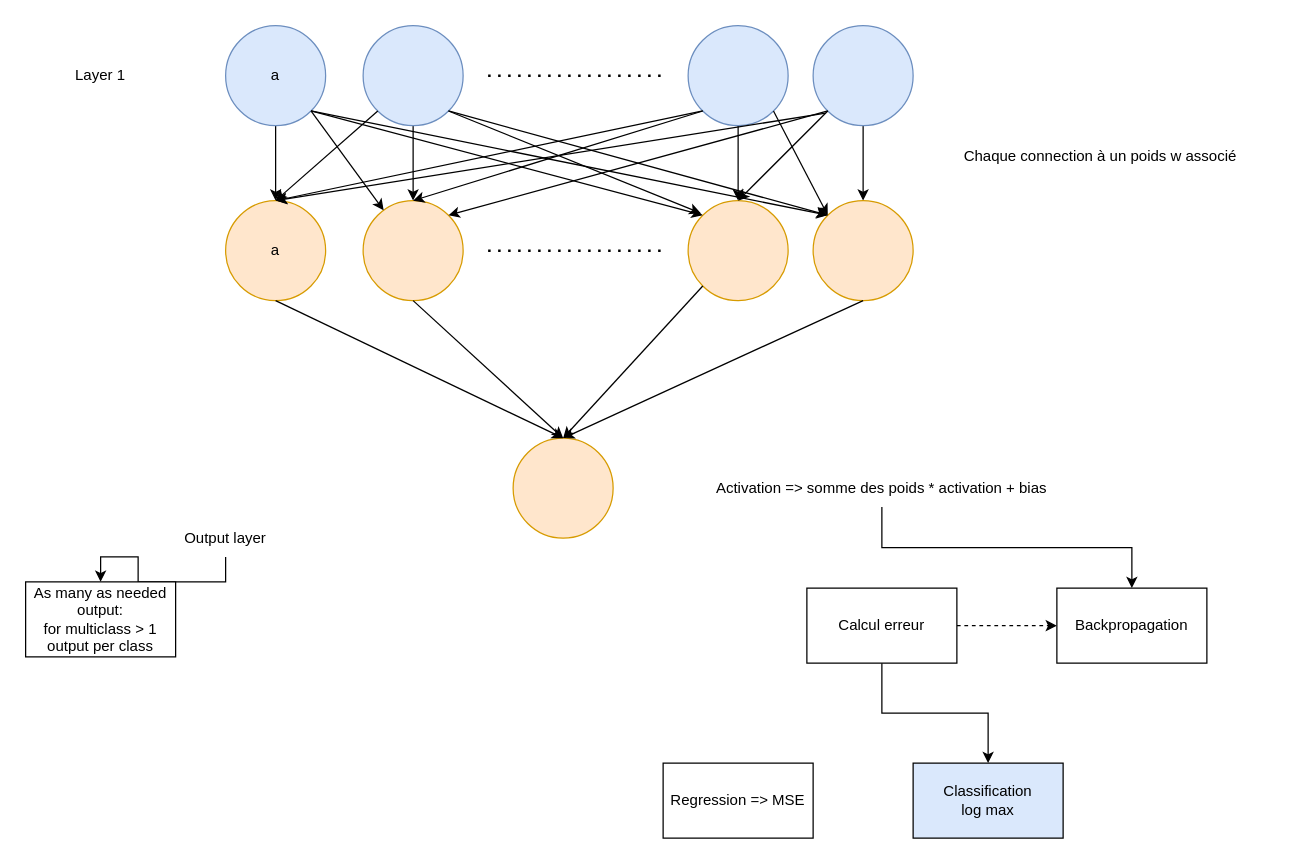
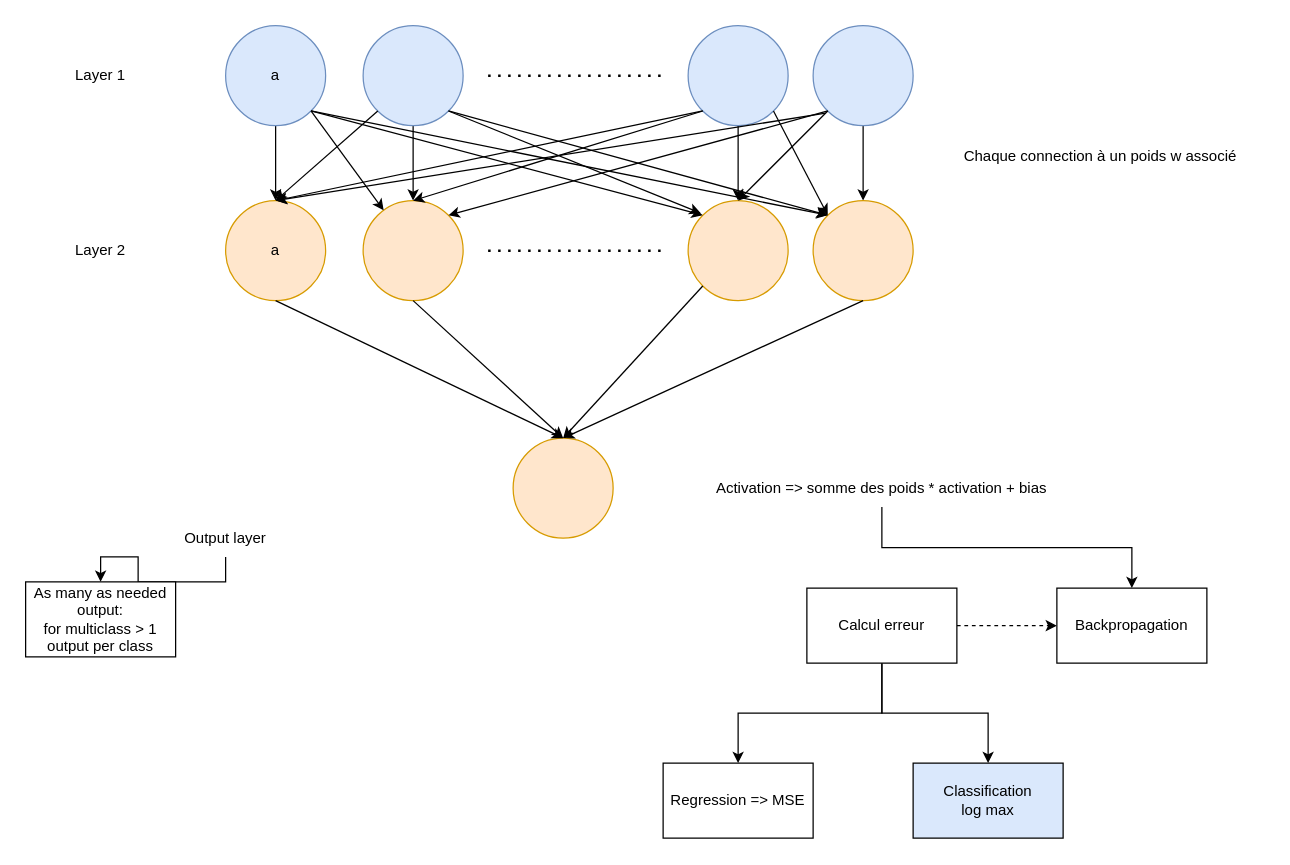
node "Layer 2": added
edge "Calcul erreur" -> "Regression => MSE": added
